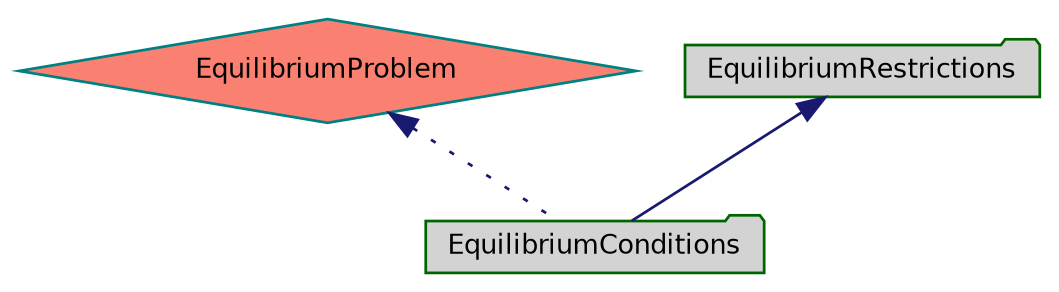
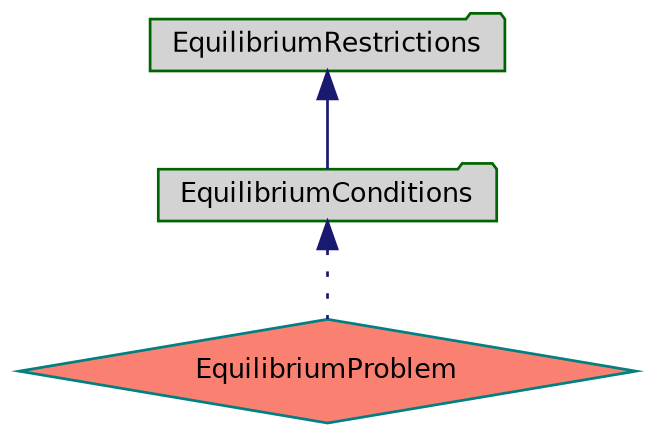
edge "EquilibriumConditions" -> "EquilibriumProblem": reversed
